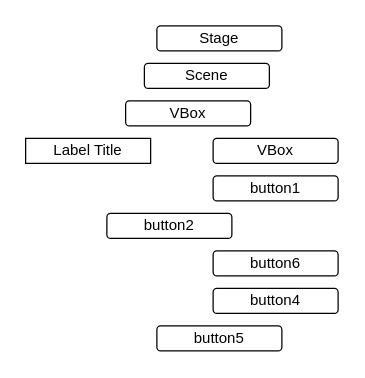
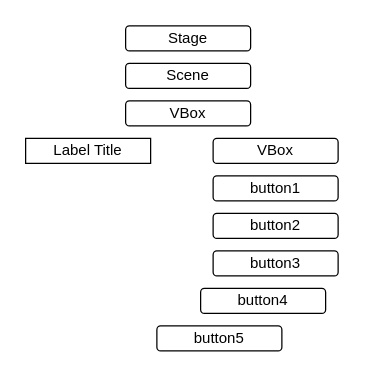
node "Stage": moved (219, 38) -> (188, 38)
node "Scene": moved (207, 76) -> (188, 76)
node "button2": moved (169, 226) -> (276, 226)
node "button6": label "button6" -> "button3"
node "button4": moved (276, 301) -> (263, 301)
